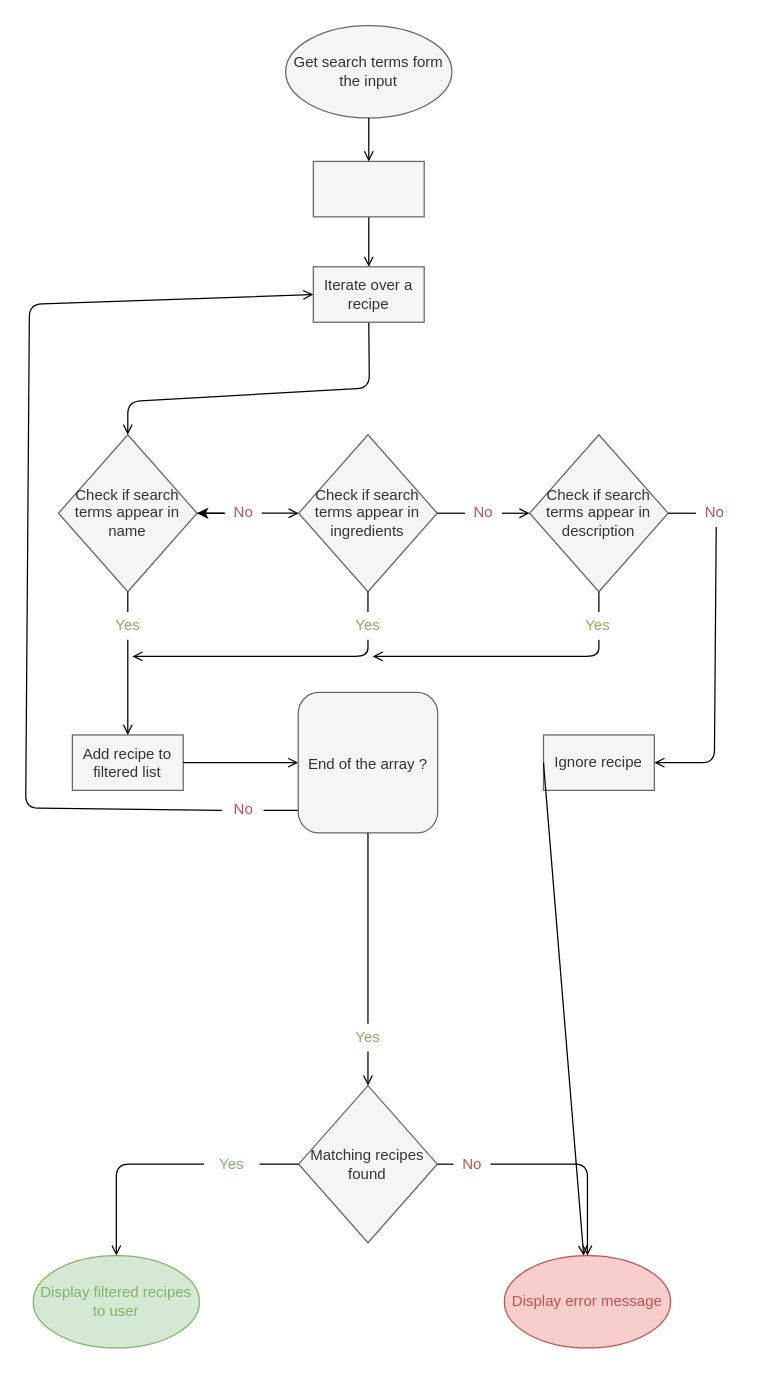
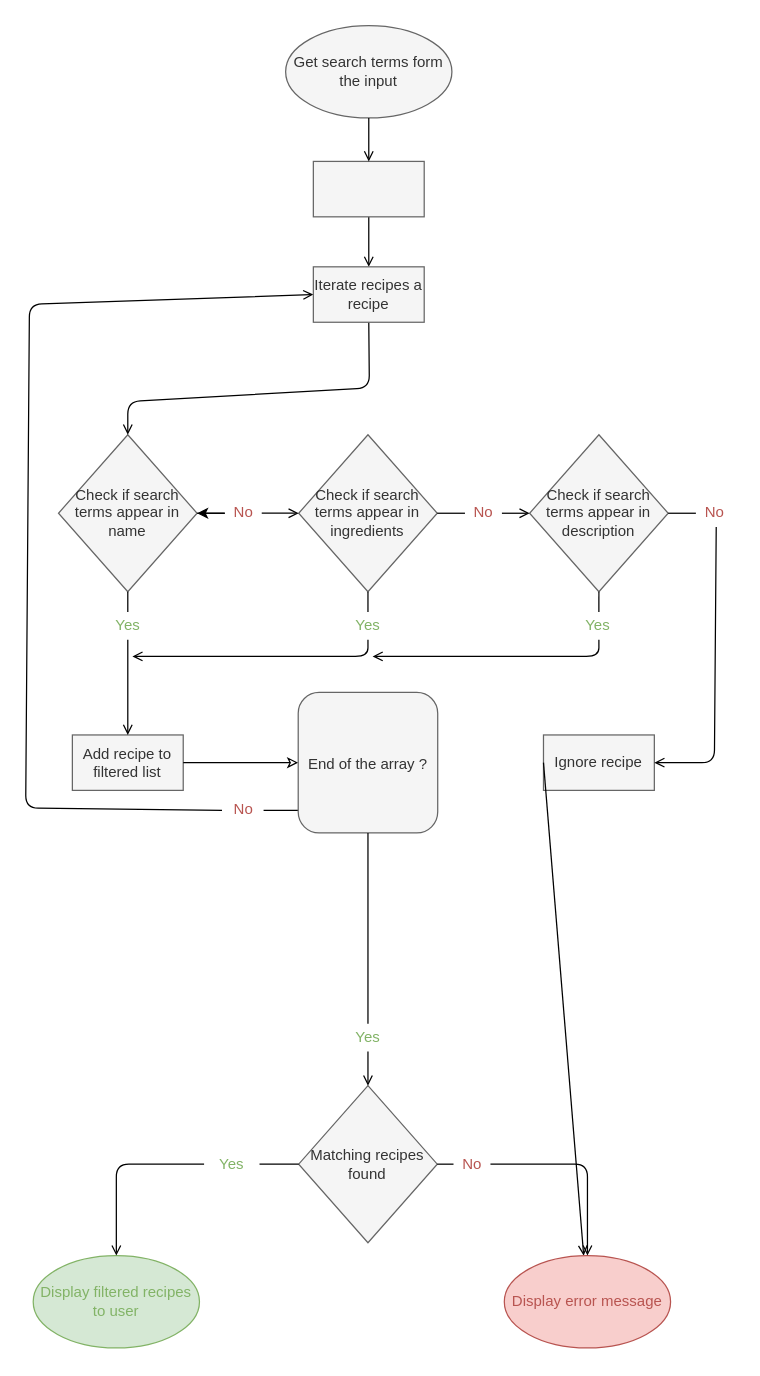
node "Iterate over a recipe": label "Iterate over a recipe" -> "Iterate recipes a recipe"
edge "Add recipe to filtered list" -> "End of the array ?": arrowhead open -> classic
